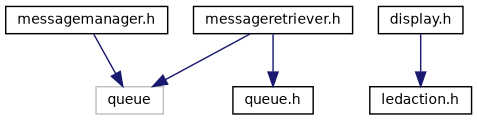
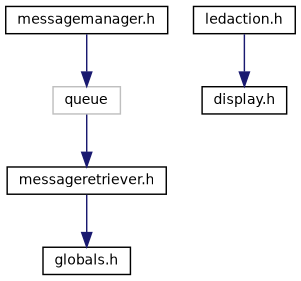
edge "display.h" -> "ledaction.h": reversed
edge "messageretriever.h" -> "queue": reversed
node "queue.h": label "queue.h" -> "globals.h"
